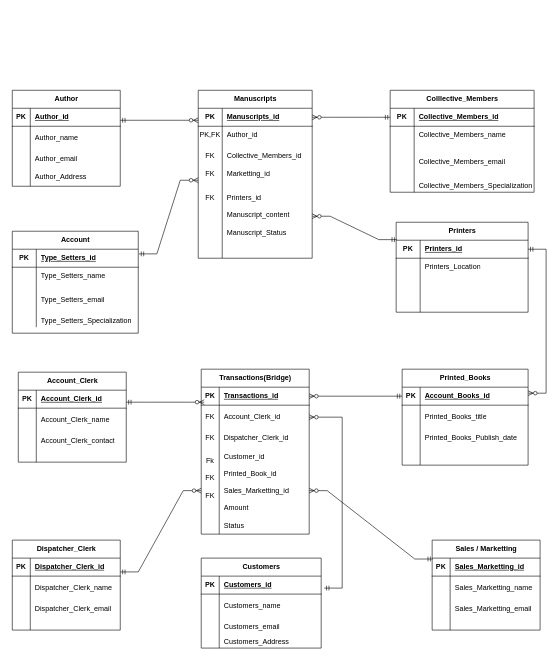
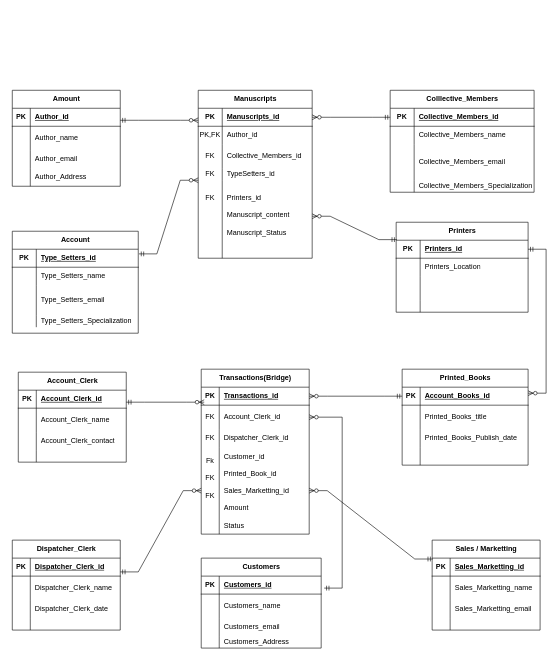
node "Author": label "Author" -> "Amount"
node "Marketting_id": label "Marketting_id" -> "TypeSetters_id"
node "Dispatcher_Clerk_email": label "Dispatcher_Clerk_email" -> "Dispatcher_Clerk_date"
